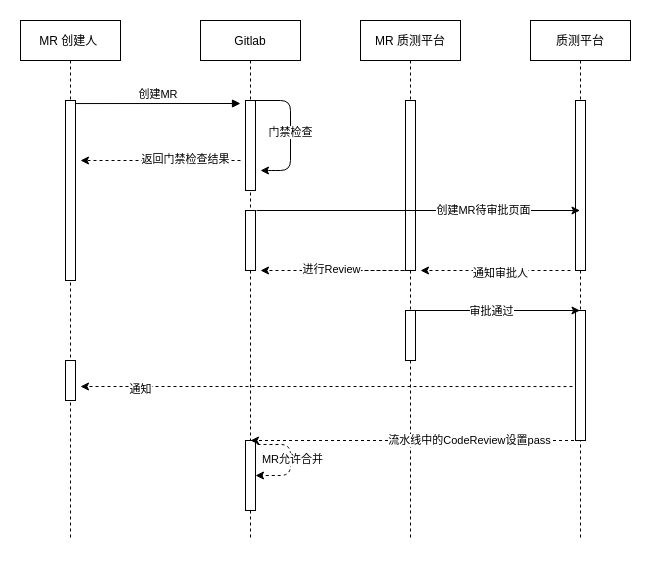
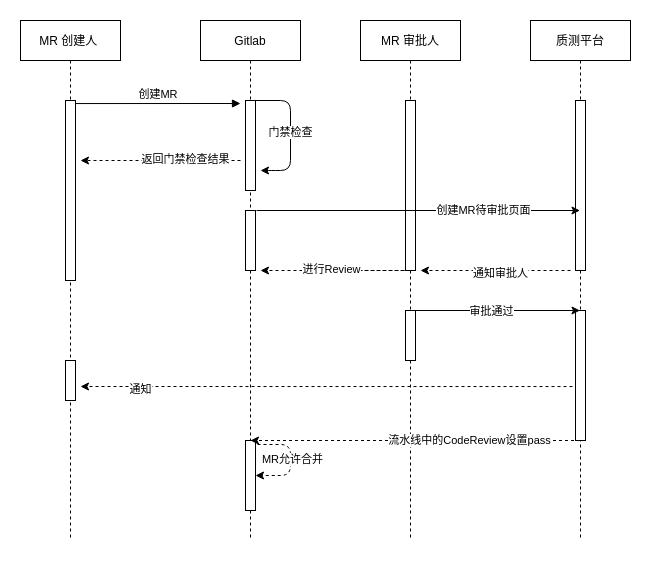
node "MR 质测平台": label "MR 质测平台" -> "MR 审批人"
